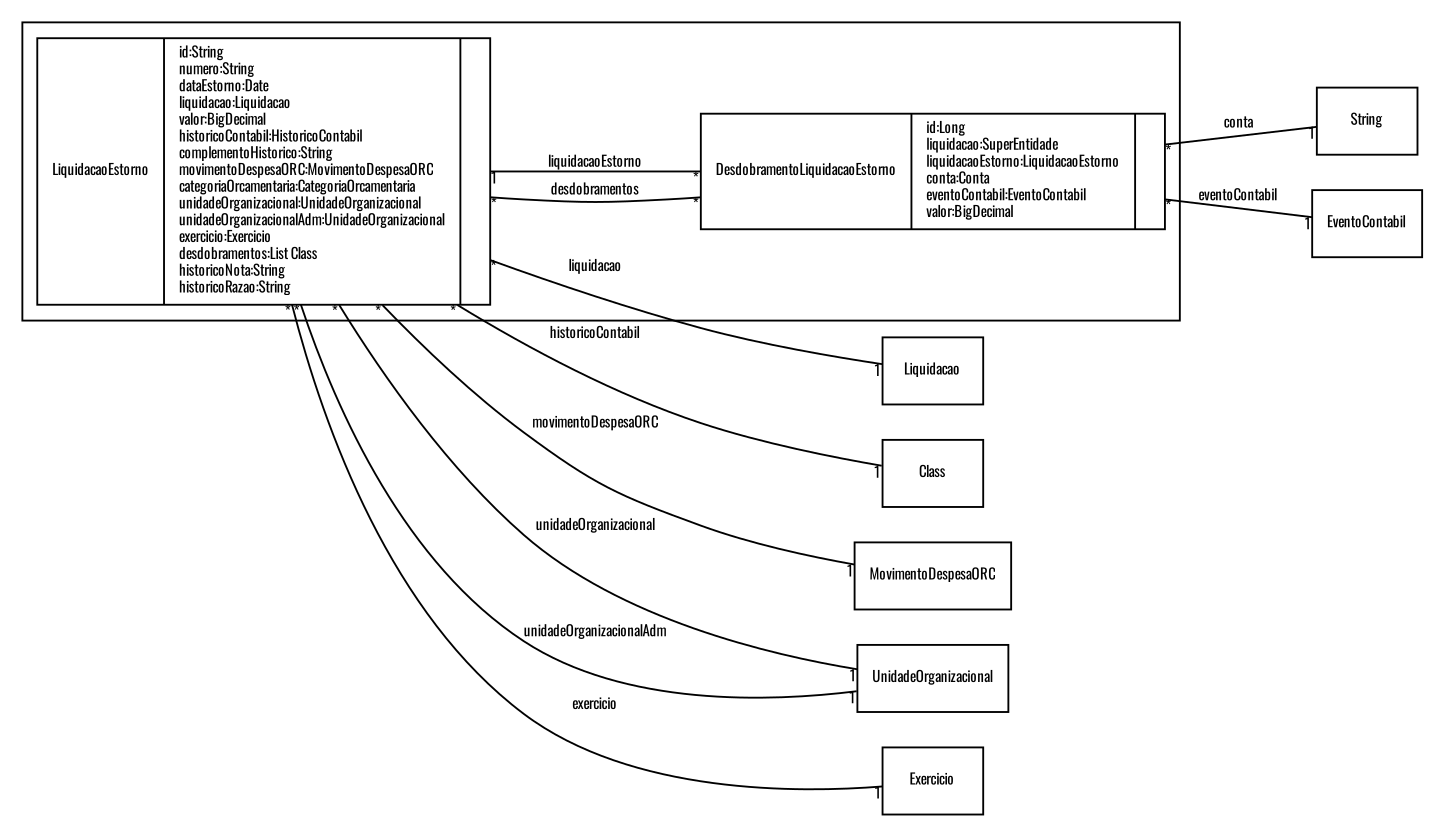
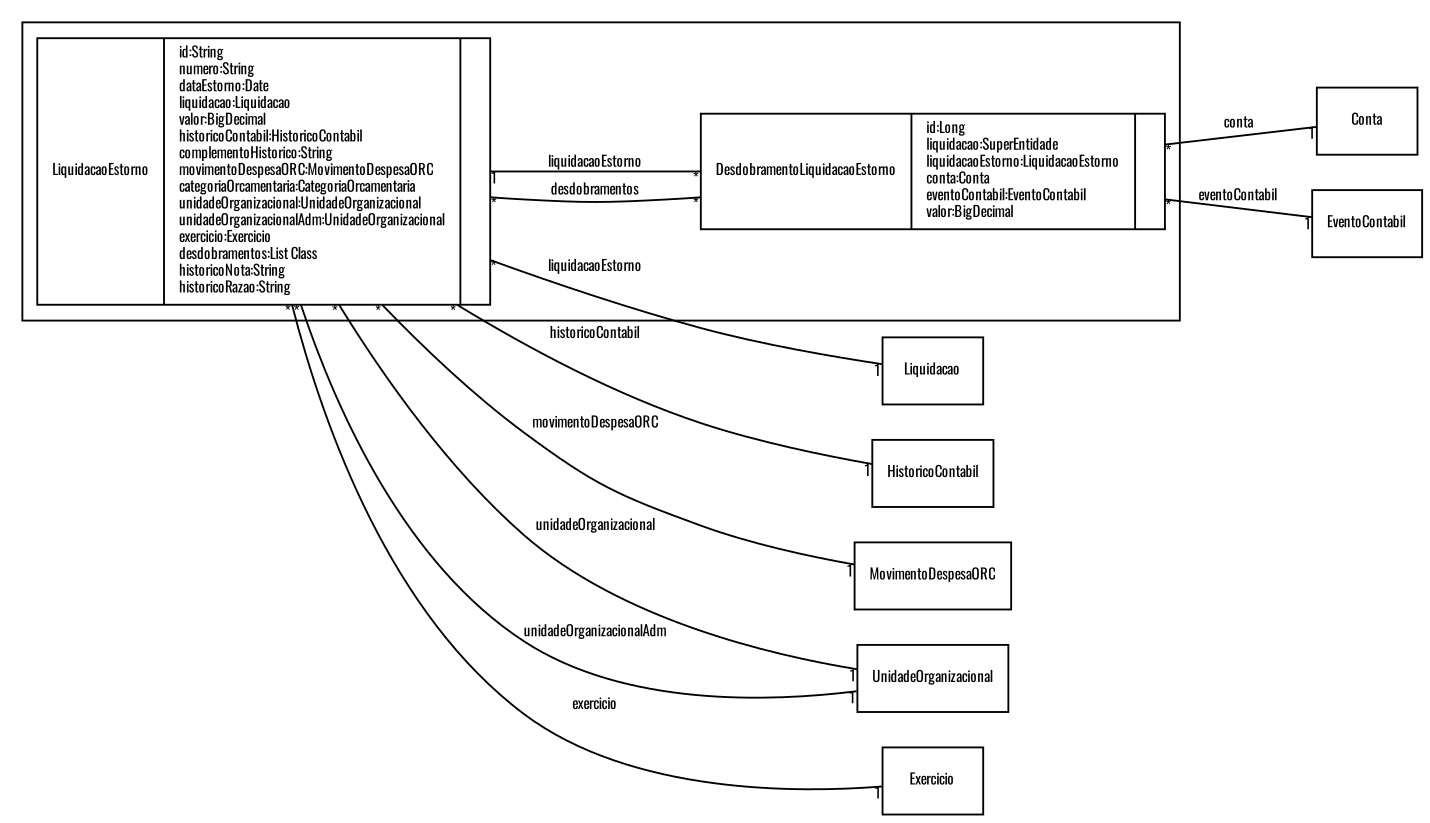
node "String": label "String" -> "Conta"
edge "LiquidacaoEstorno" -- "Liquidacao": label "liquidacao" -> "liquidacaoEstorno"
node "Class": label "Class" -> "HistoricoContabil"
